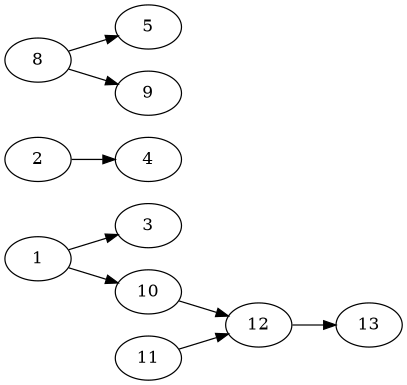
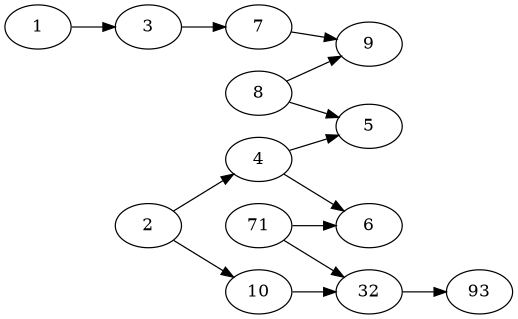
node "7": added
edge "4" -> "5": added
node "6": added
edge "1" -> "10": now "2" -> "10"
node "12": label "12" -> "32"
node "13": label "13" -> "93"
node "11": label "11" -> "71"
